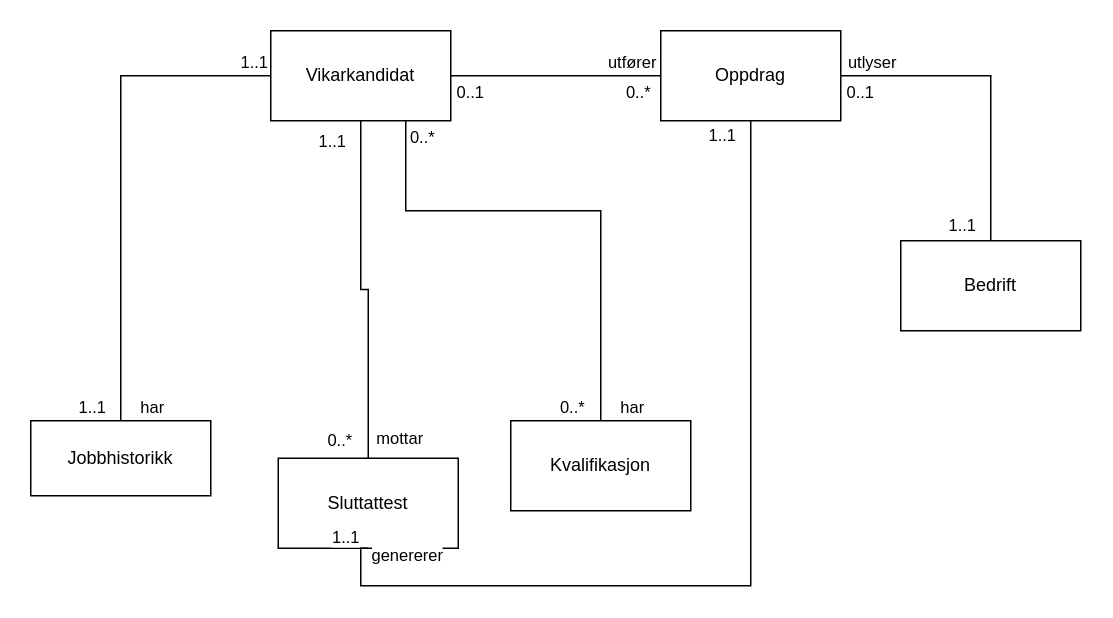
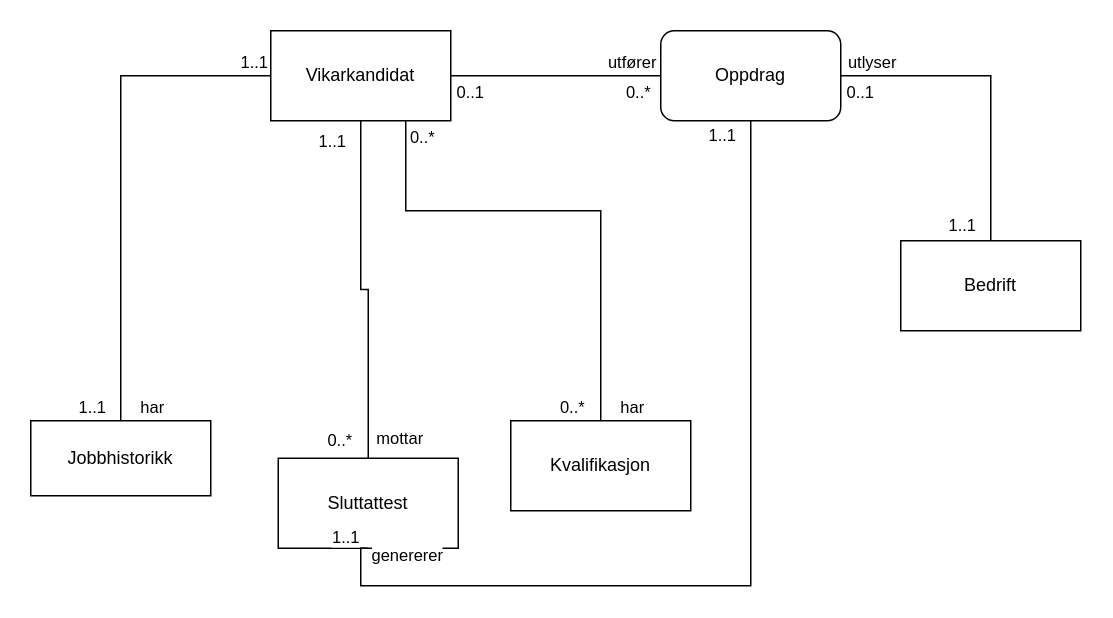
node "Oppdrag": shape rectangle -> rounded rectangle
